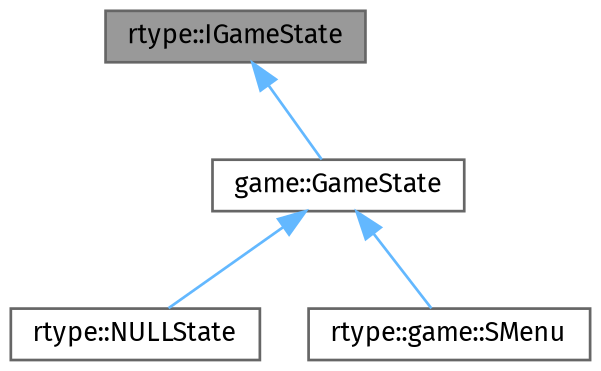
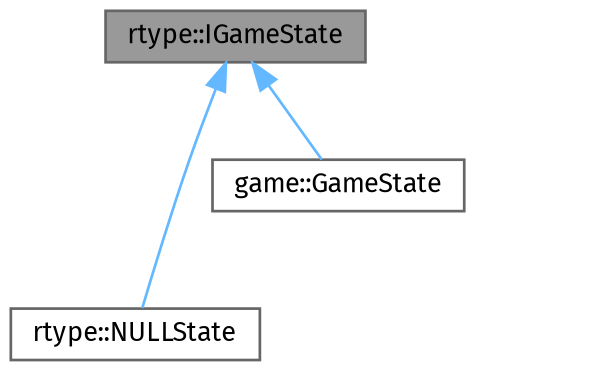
edge "rtype::NULLState" -> "game::GameState": now "rtype::NULLState" -> "rtype::IGameState"
node "rtype::game::SMenu": removed
